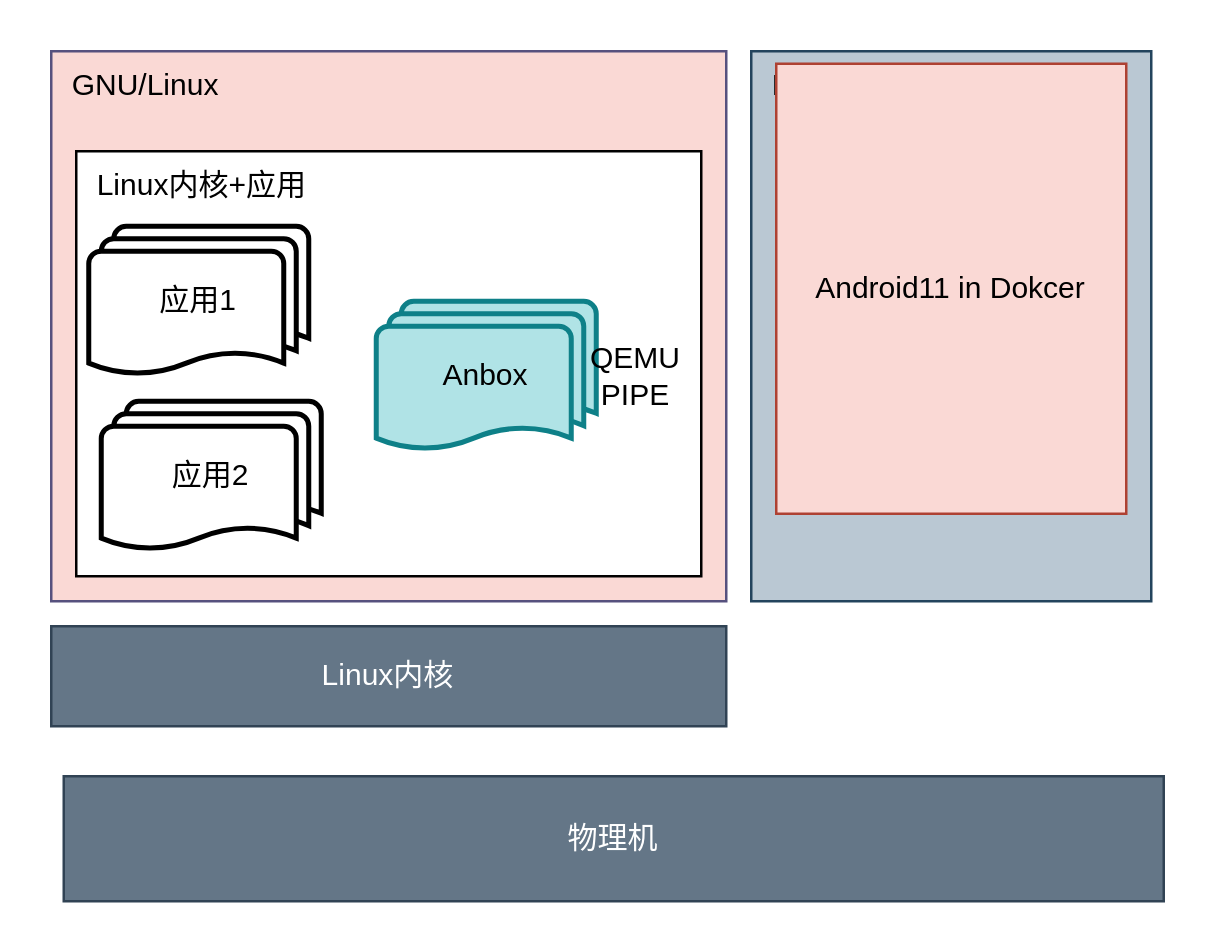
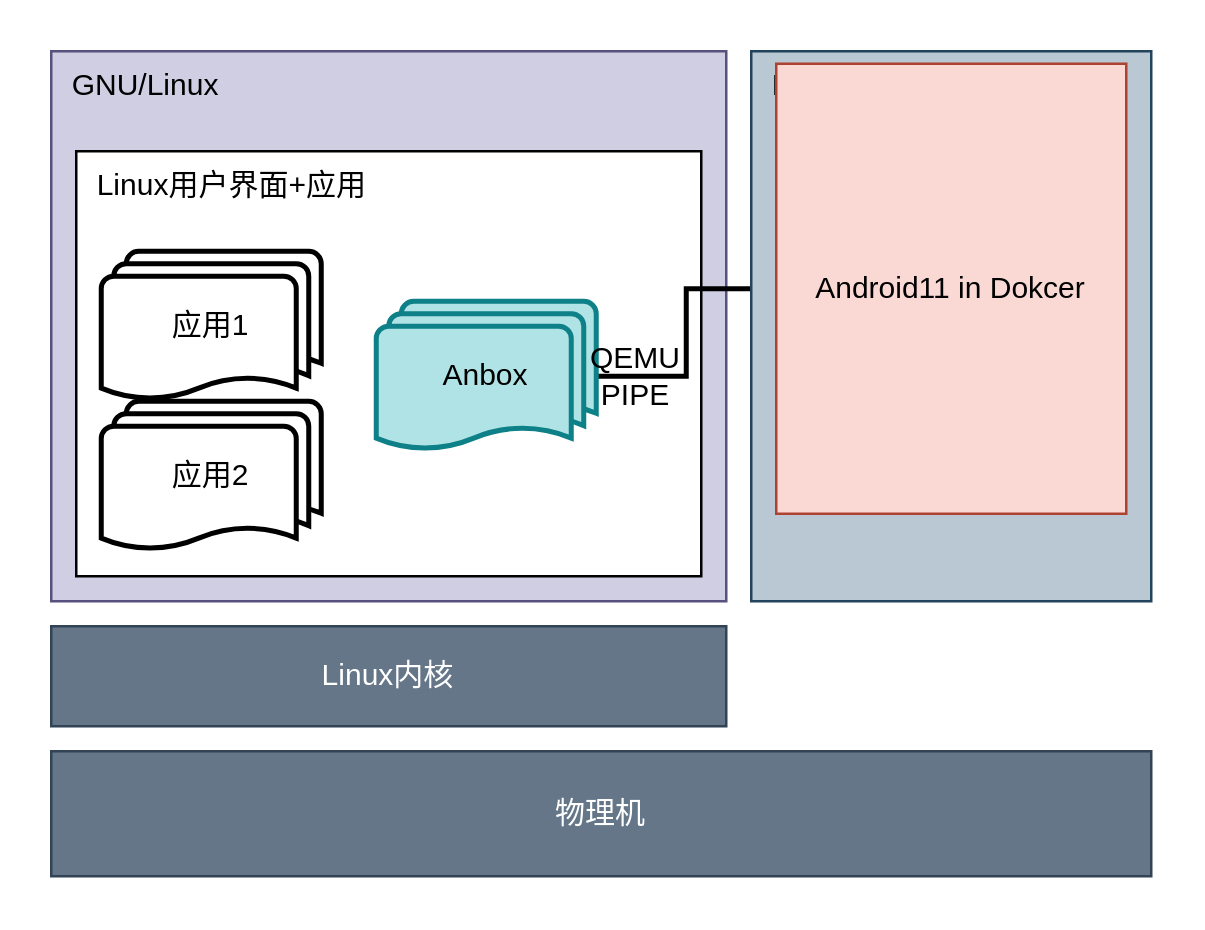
node "GNU/Linux": fillcolor #fad9d5 -> #d0cee2
node "Linux内核+应用": label "Linux内核+应用" -> "Linux用户界面+应用"
node "应用1": moved (199, 301) -> (211, 326)
edge "Android11 in Dokcer" -- "Anbox": added
node "物理机": moved (614, 839) -> (601, 814)
